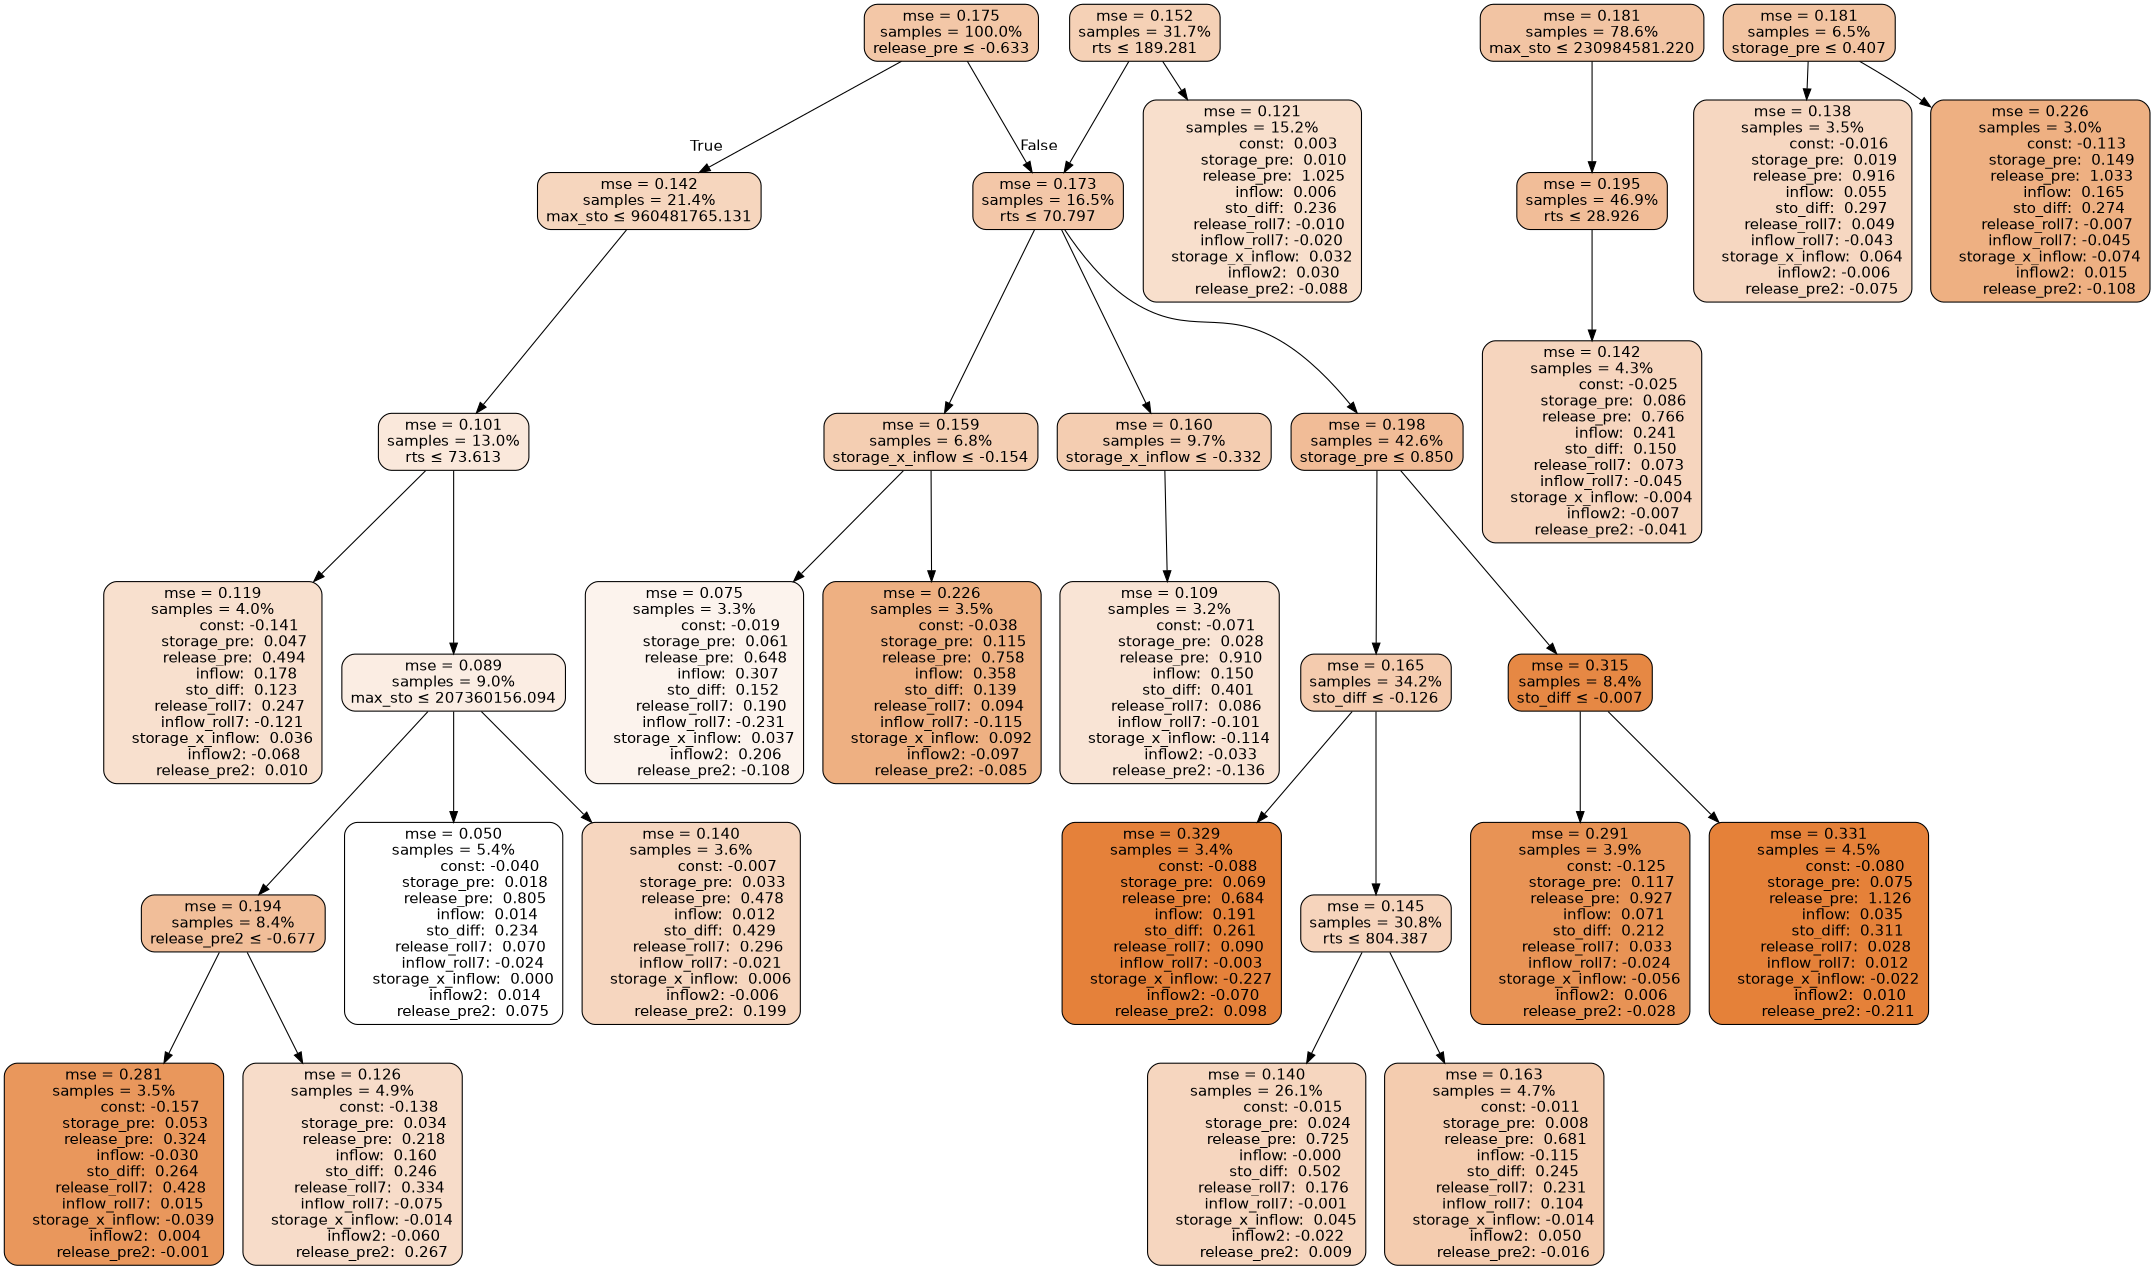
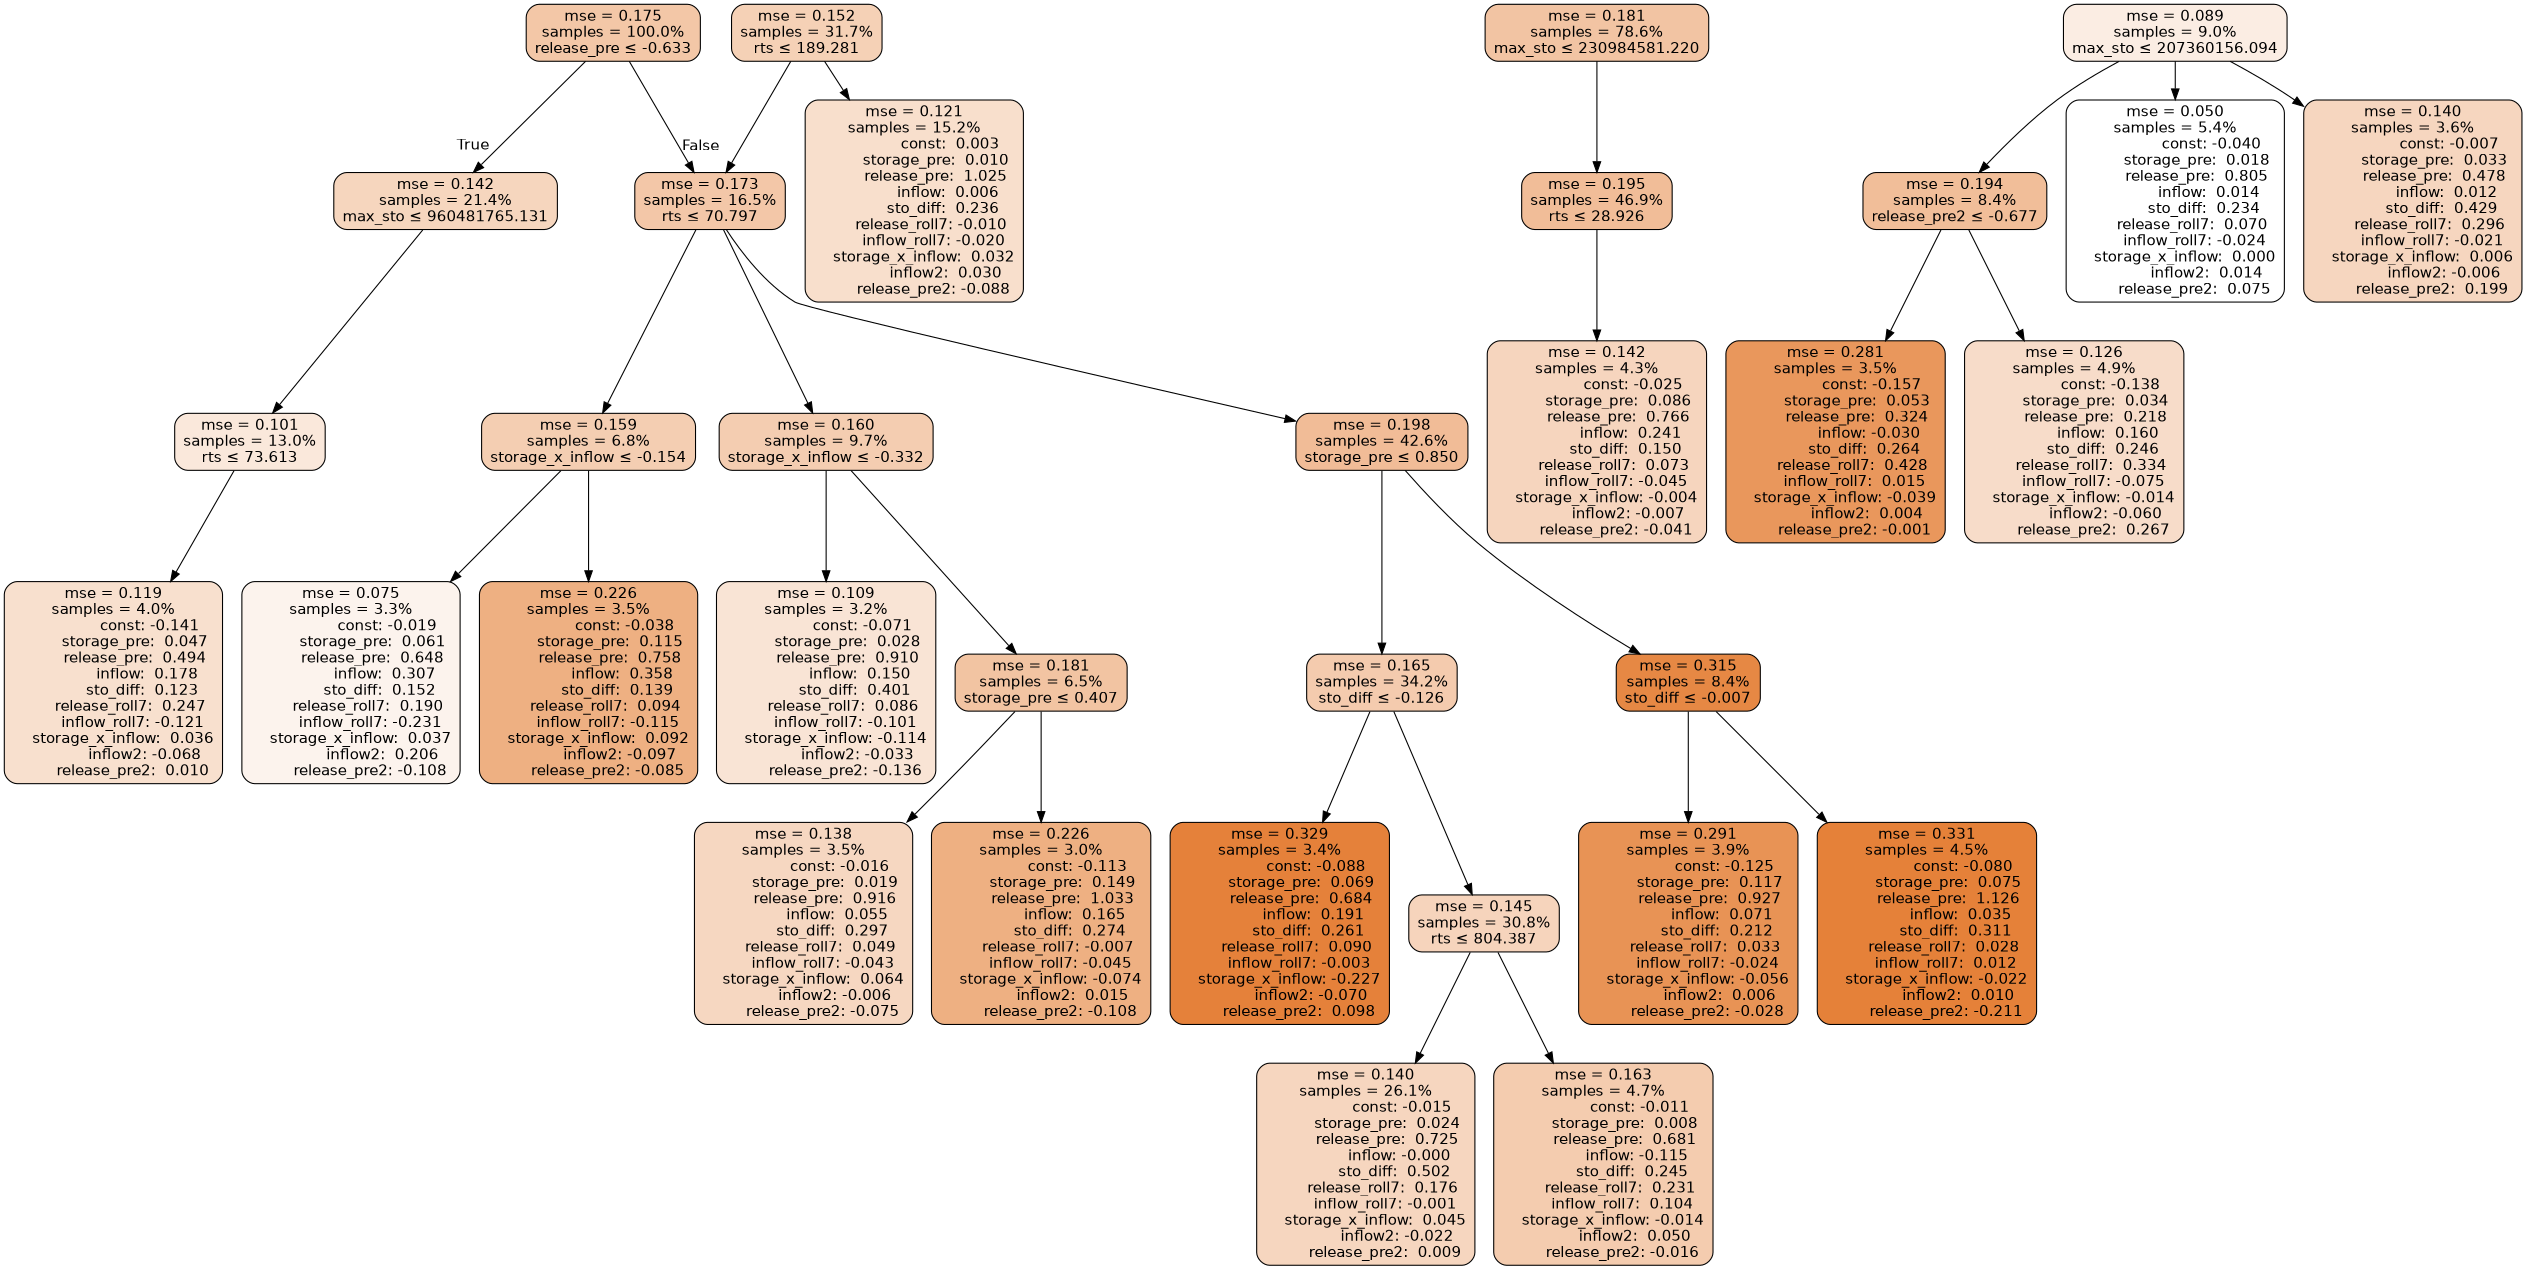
edge "mse = 0.101 samples = 13.0% rts ≤ 73.613" -> "mse = 0.089 samples = 9.0% max_sto ≤ 207360156.094": removed
edge "mse = 0.160 samples = 9.7% storage_x_inflow ≤ -0.332" -> "mse = 0.181 samples = 6.5% storage_pre ≤ 0.407": added
